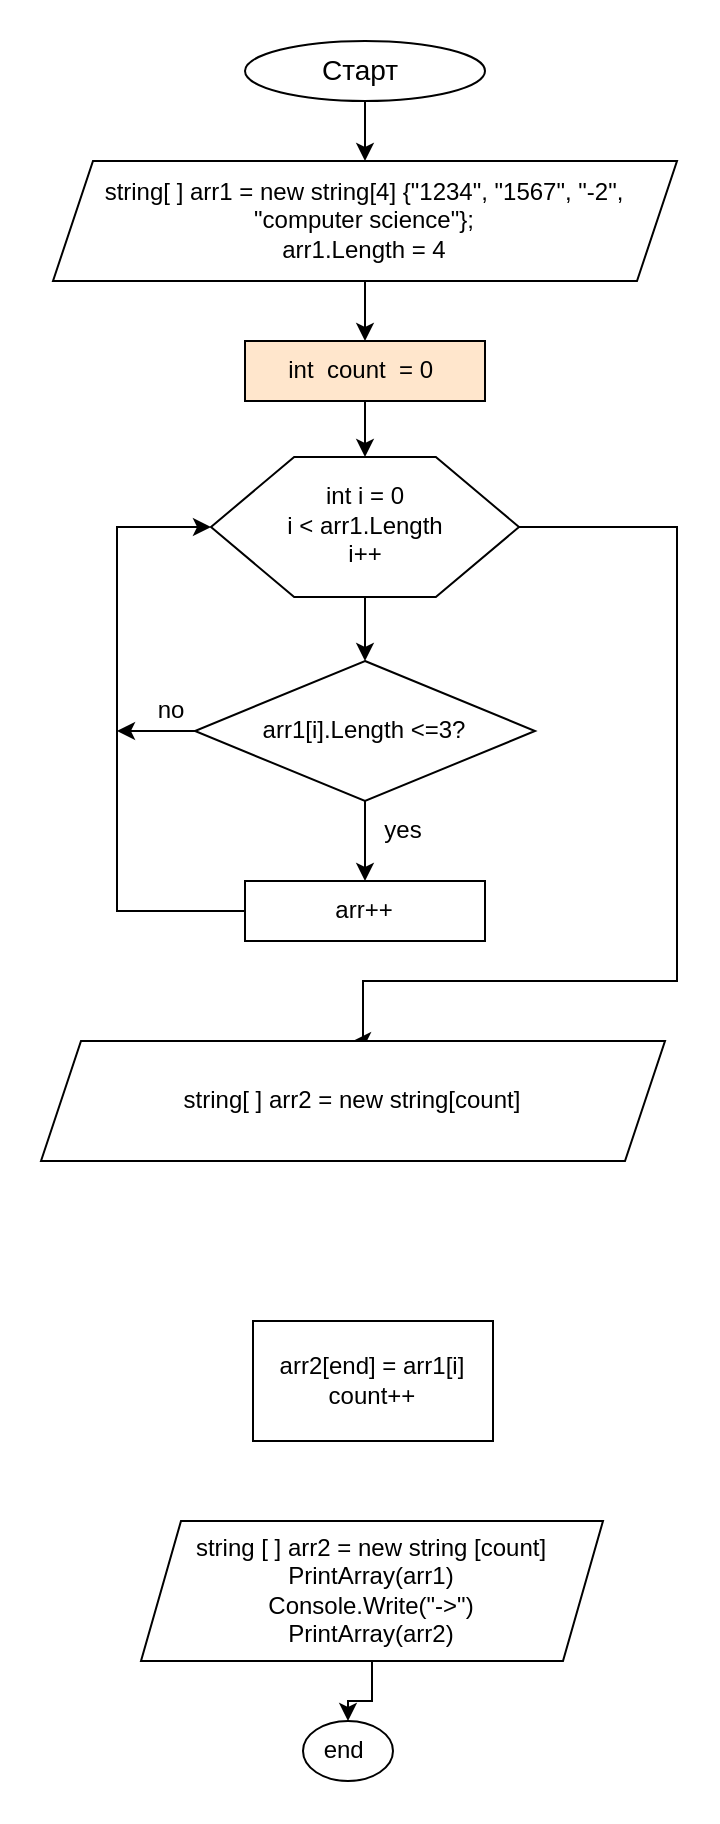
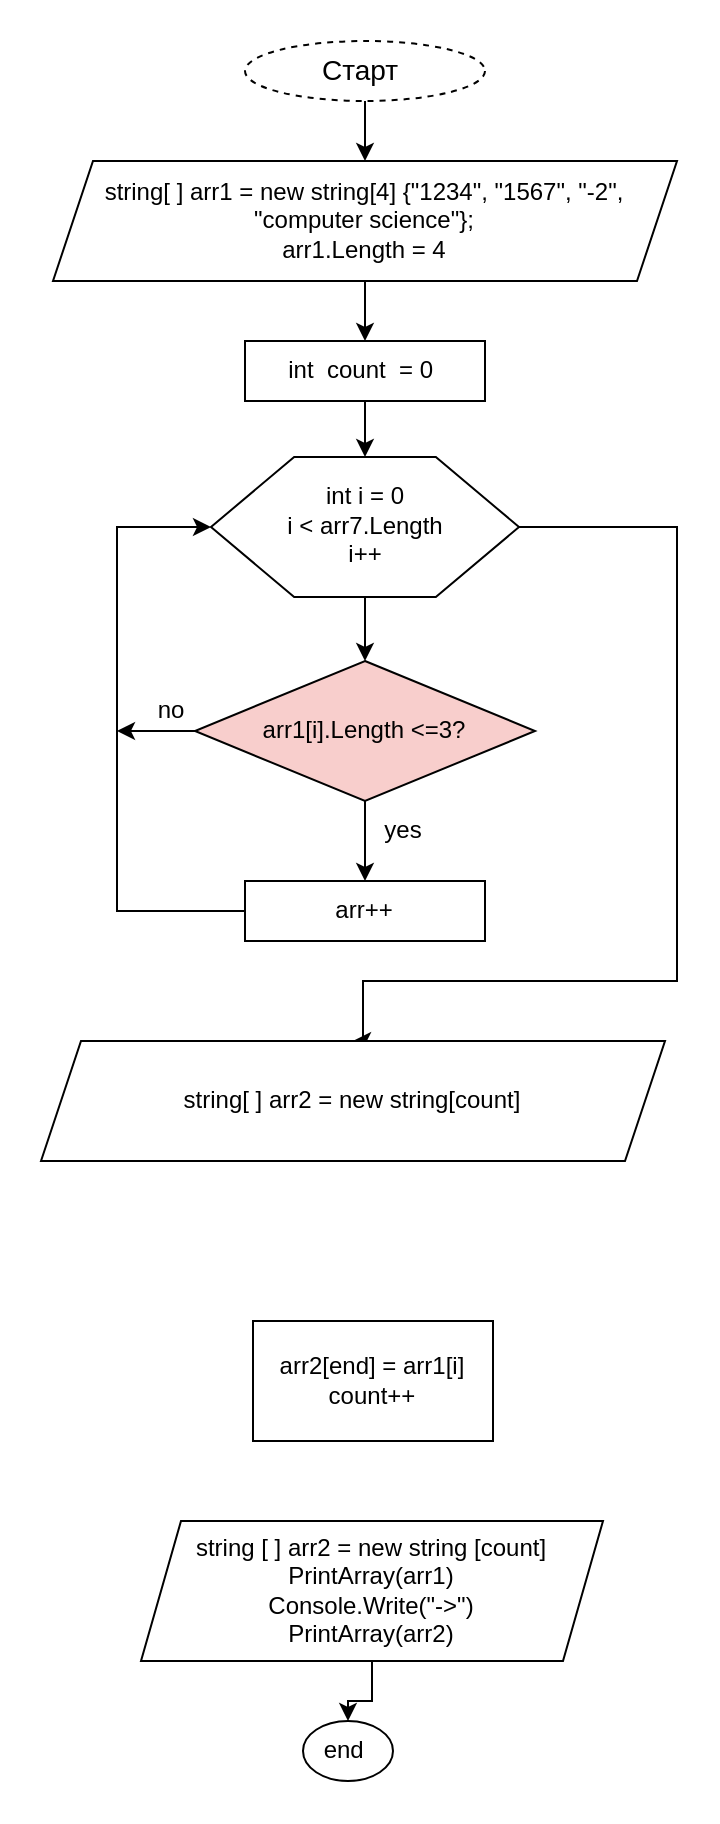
node "Старт": style solid -> dashed
node "int count = 0": fillcolor #ffe6cc -> #ffffff
node "int i = 0 i < arr1.Length i++": label "int i = 0 i < arr1.Length i++" -> "int i = 0 i < arr7.Length i++"
node "arr1[i].Length <=3?": fillcolor #ffffff -> #f8cecc
